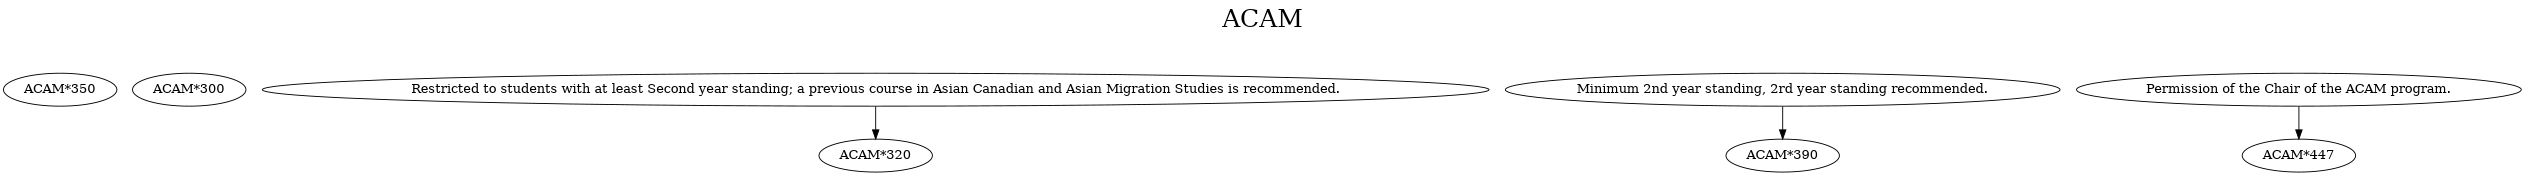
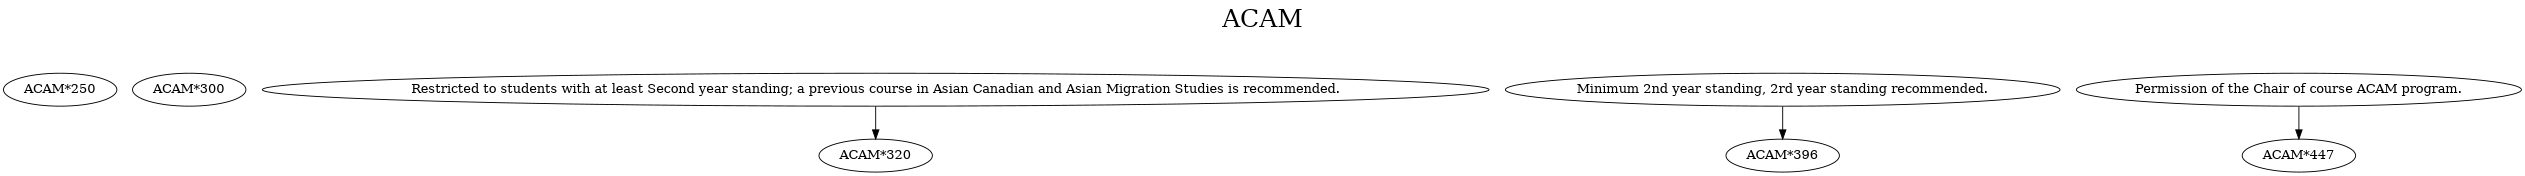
node "ACAM*350": label "ACAM*350" -> "ACAM*250"
node "Permission of the Chair of the ACAM program.": label "Permission of the Chair of the ACAM program." -> "Permission of the Chair of course ACAM program."
node "ACAM*390": label "ACAM*390" -> "ACAM*396"
